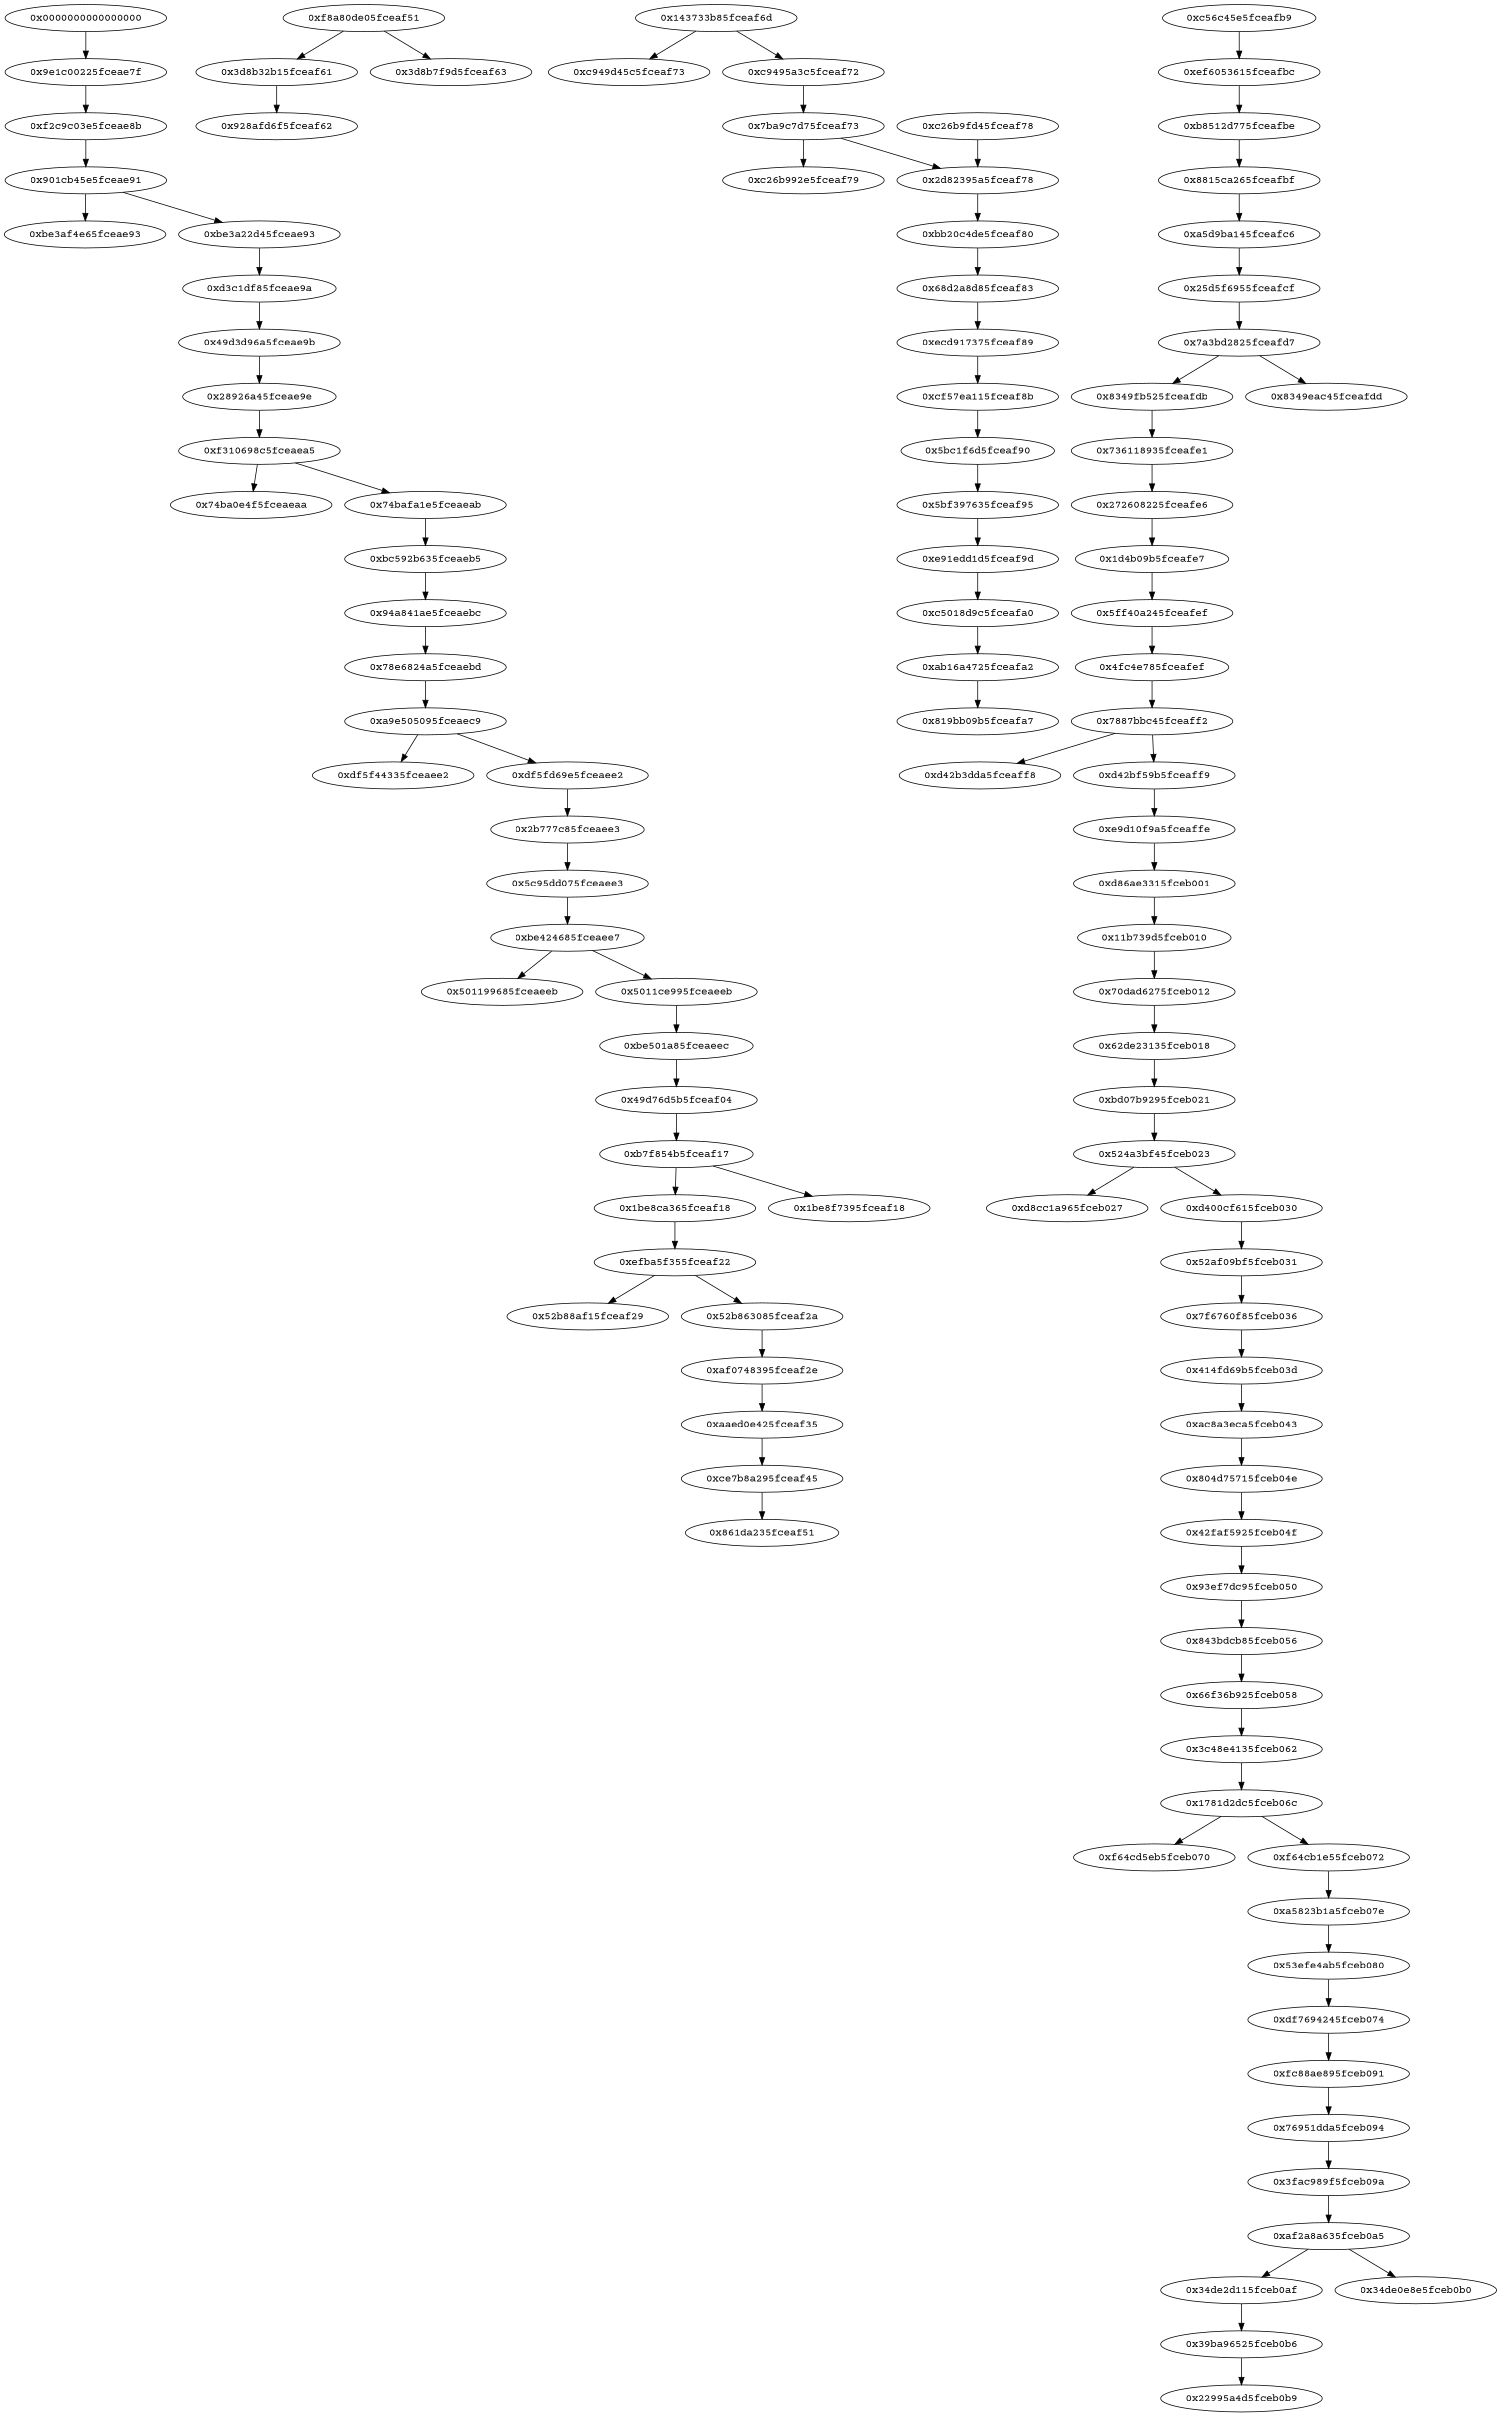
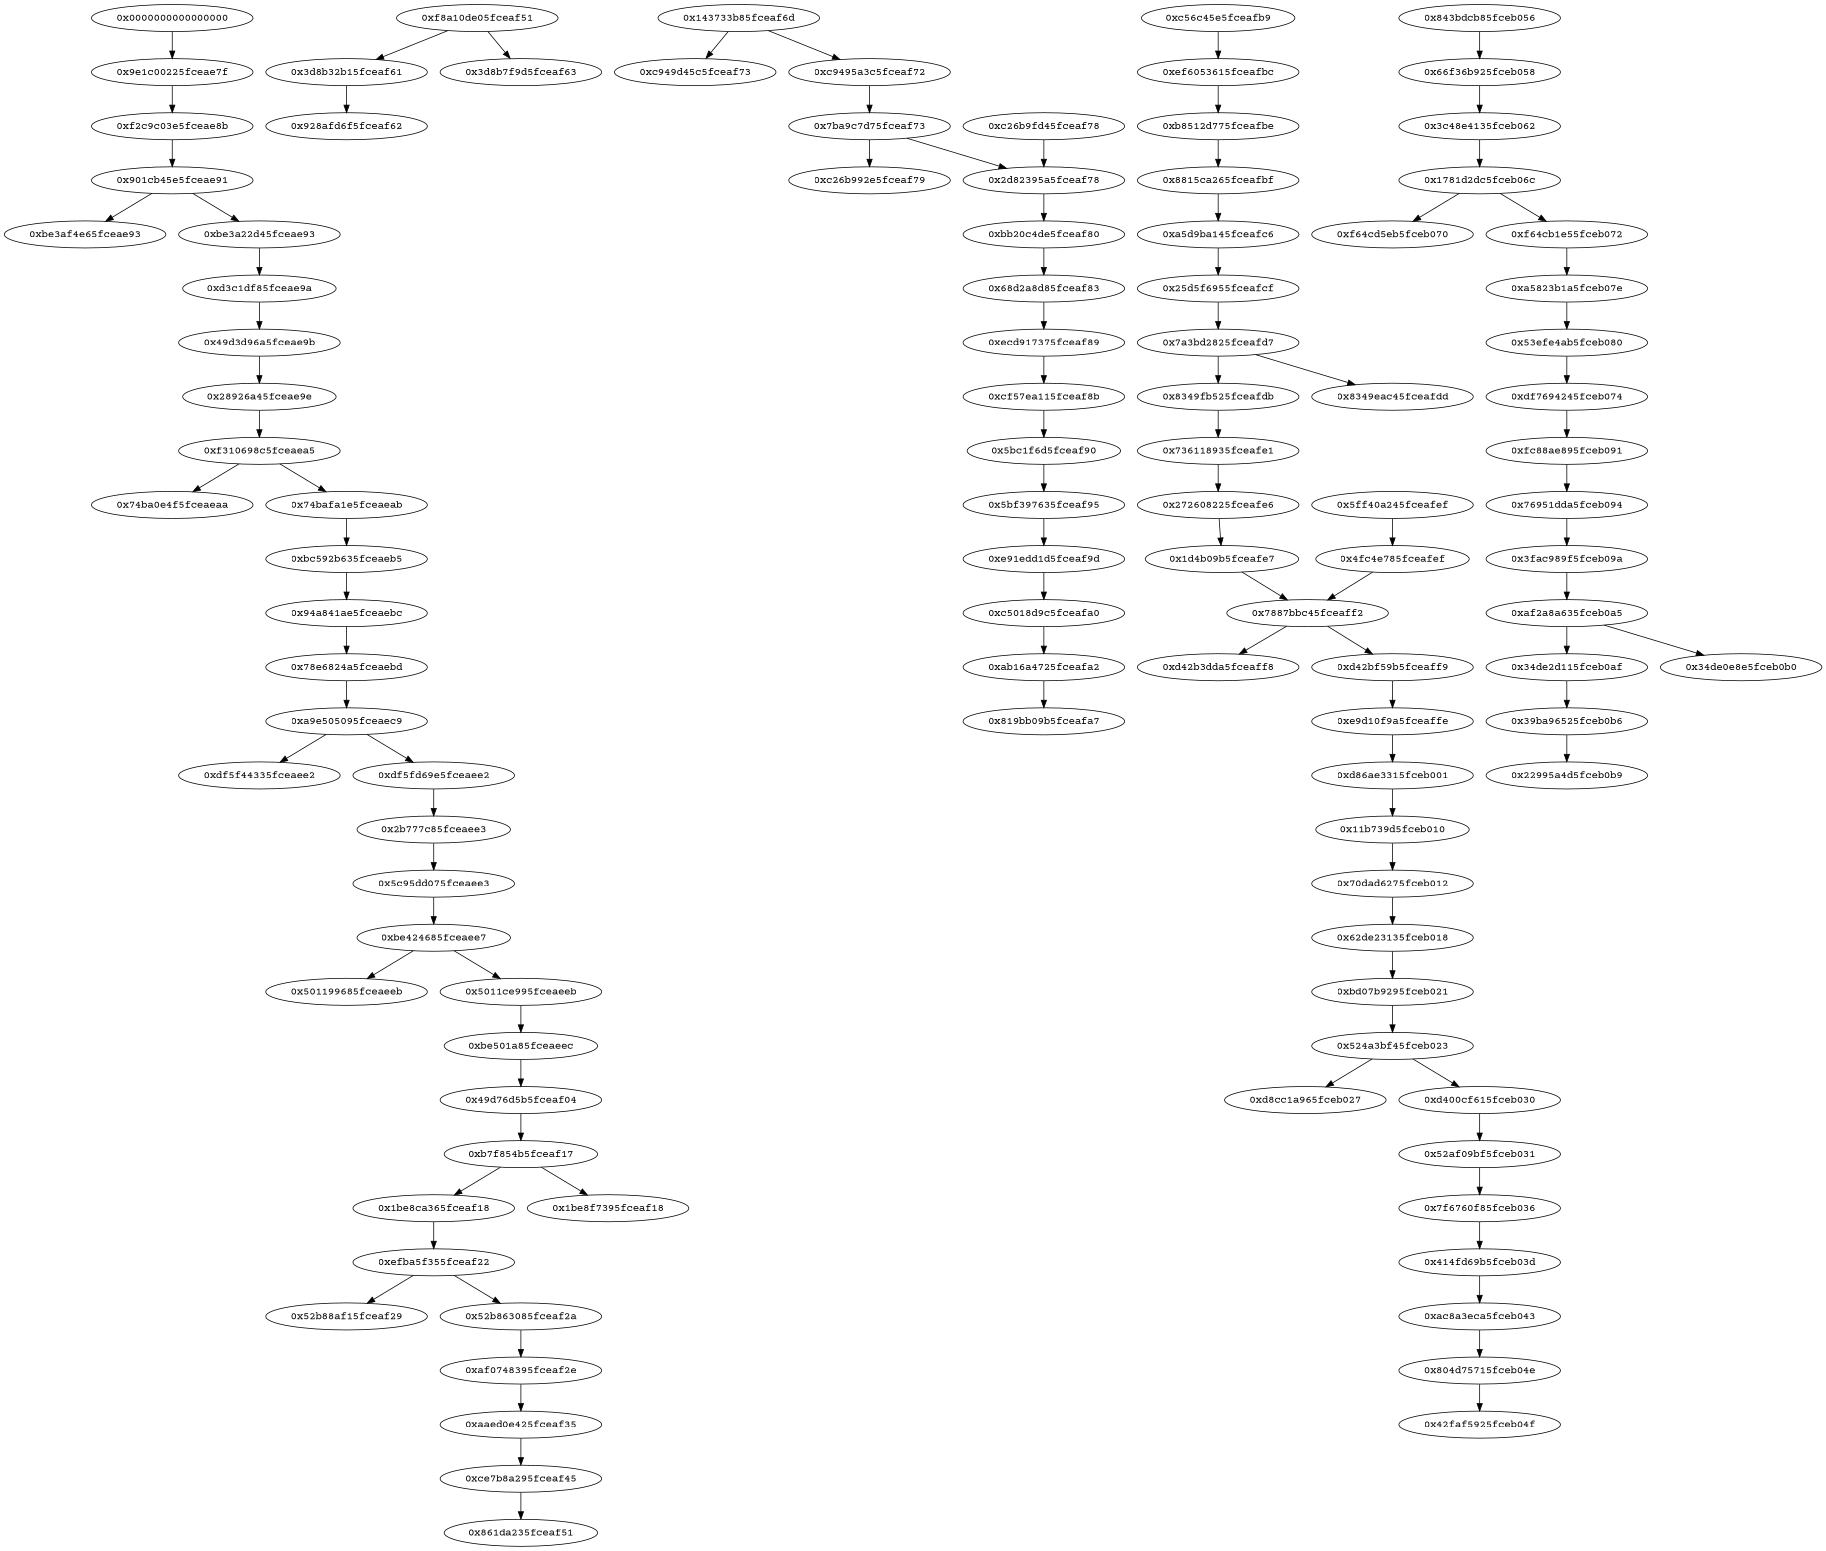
node "0xf8a80de05fceaf51": label "0xf8a80de05fceaf51" -> "0xf8a10de05fceaf51"
edge "0x1d4b09b5fceafe7" -> "0x5ff40a245fceafef": now "0x1d4b09b5fceafe7" -> "0x7887bbc45fceaff2"
node "0x93ef7dc95fceb050": removed
